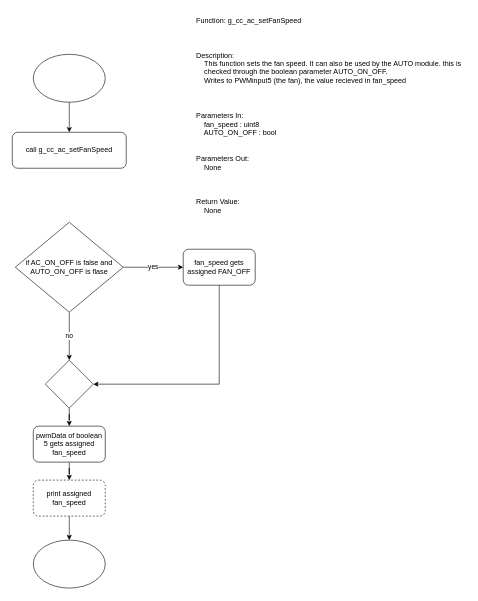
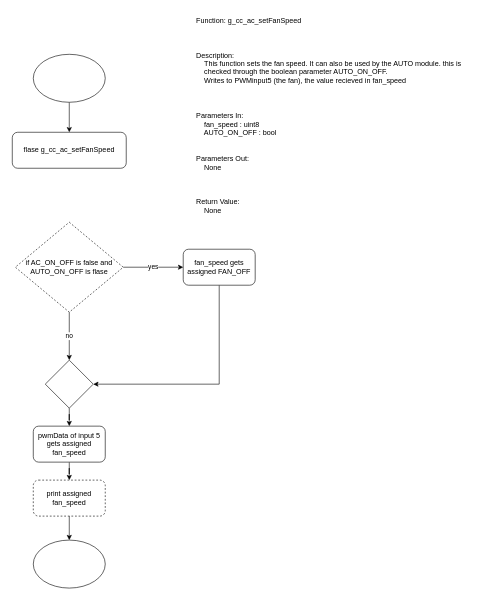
node "call g_cc_ac_setFanSpeed": label "call g_cc_ac_setFanSpeed" -> "flase g_cc_ac_setFanSpeed"
node "if AC_ON_OFF is false and AUTO_ON_OFF is flase": style solid -> dashed
node "pwmData of boolean 5 gets assigned fan_speed": label "pwmData of boolean 5 gets assigned fan_speed" -> "pwmData of input 5 gets assigned fan_speed"
